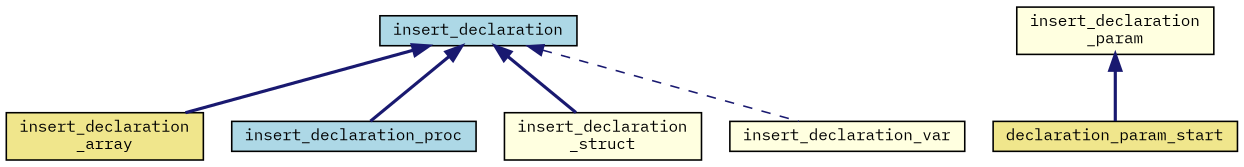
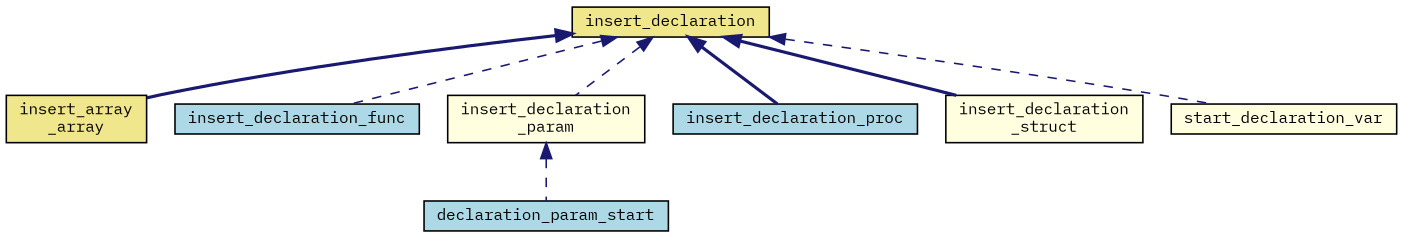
node "insert_declaration": fillcolor lightblue -> khaki
edge "insert_declaration _param" -> "insert_declaration": added
edge "declaration_param_start" -> "insert_declaration _param": style bold -> dashed
node "insert_declaration_func": added
node "insert_declaration _array": label "insert_declaration _array" -> "insert_array _array"
node "insert_declaration_var": label "insert_declaration_var" -> "start_declaration_var"
node "declaration_param_start": fillcolor khaki -> lightblue
